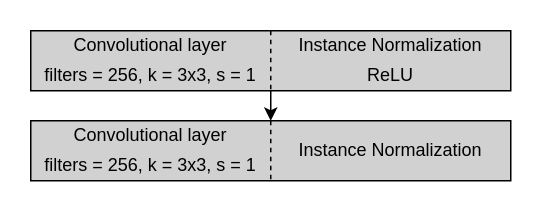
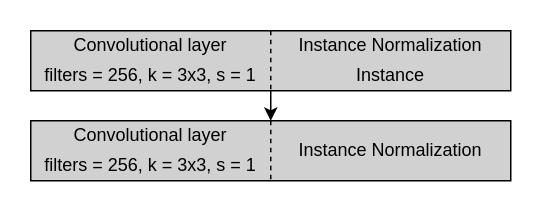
node "ReLU": label "ReLU" -> "Instance"
